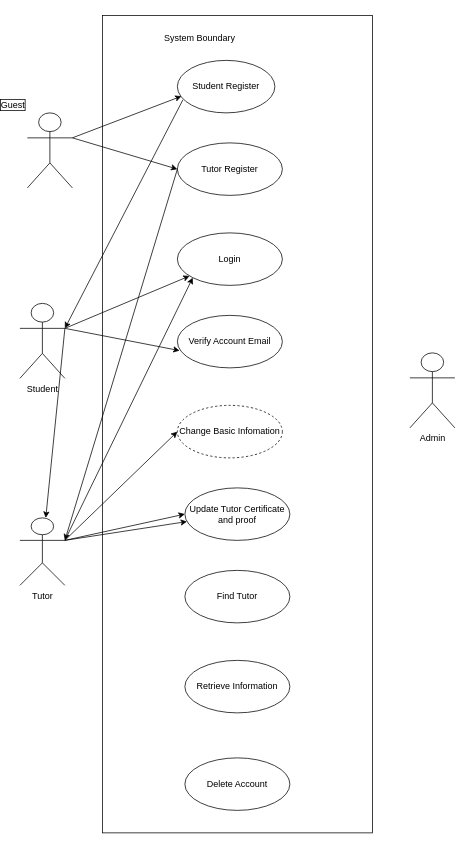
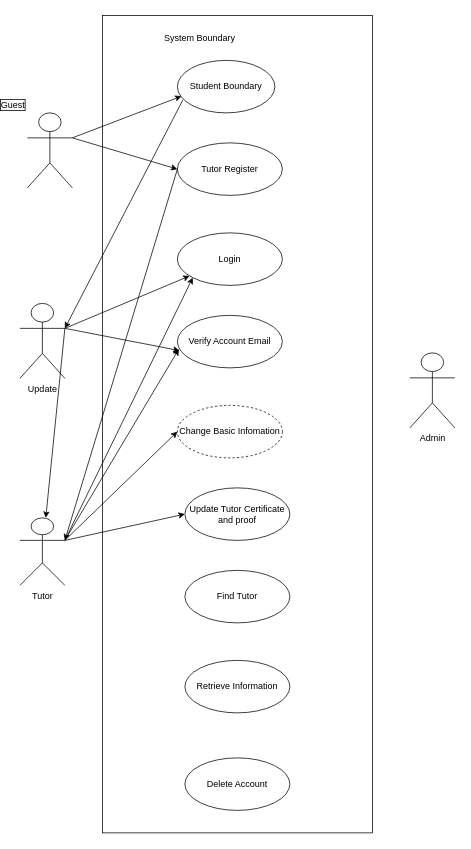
node "Student Register": label "Student Register" -> "Student Boundary"
node "Student": label "Student" -> "Update"
edge "Tutor" -> "Update Tutor Certificate and proof": now "Tutor" -> "Verify Account Email"
